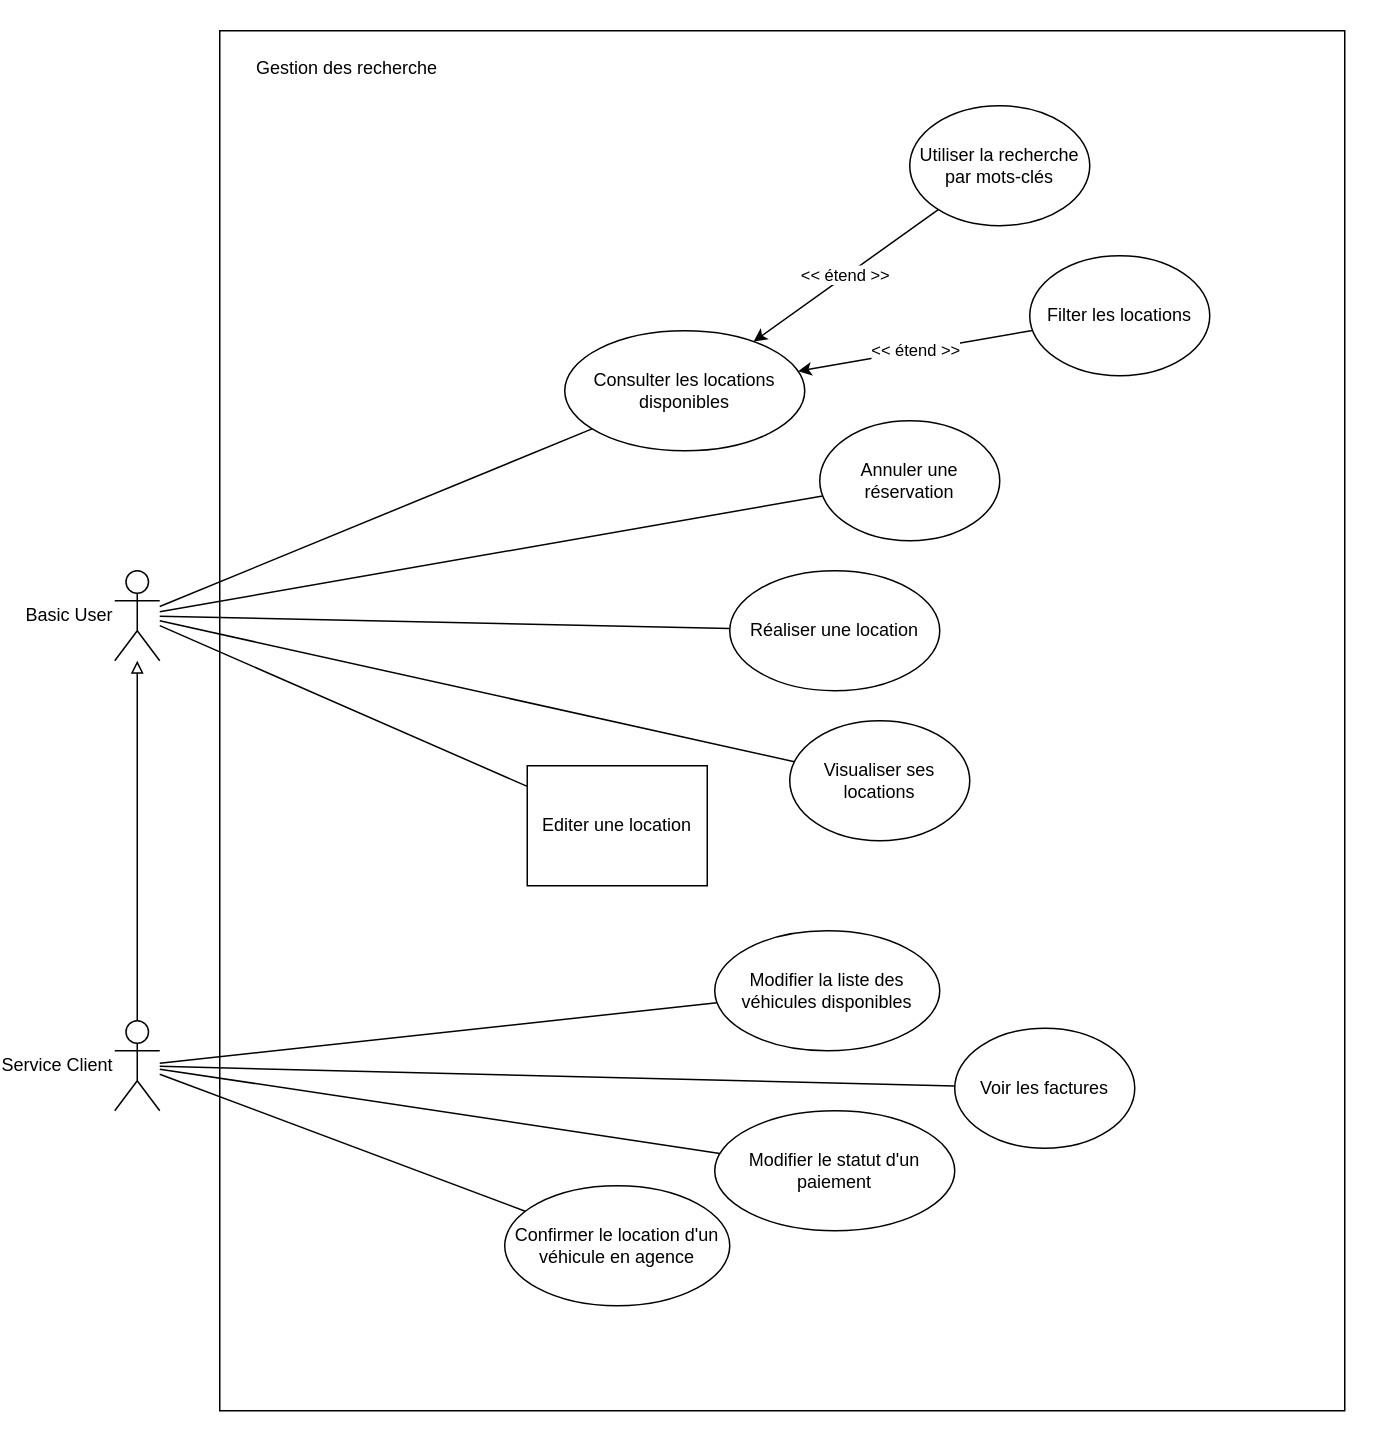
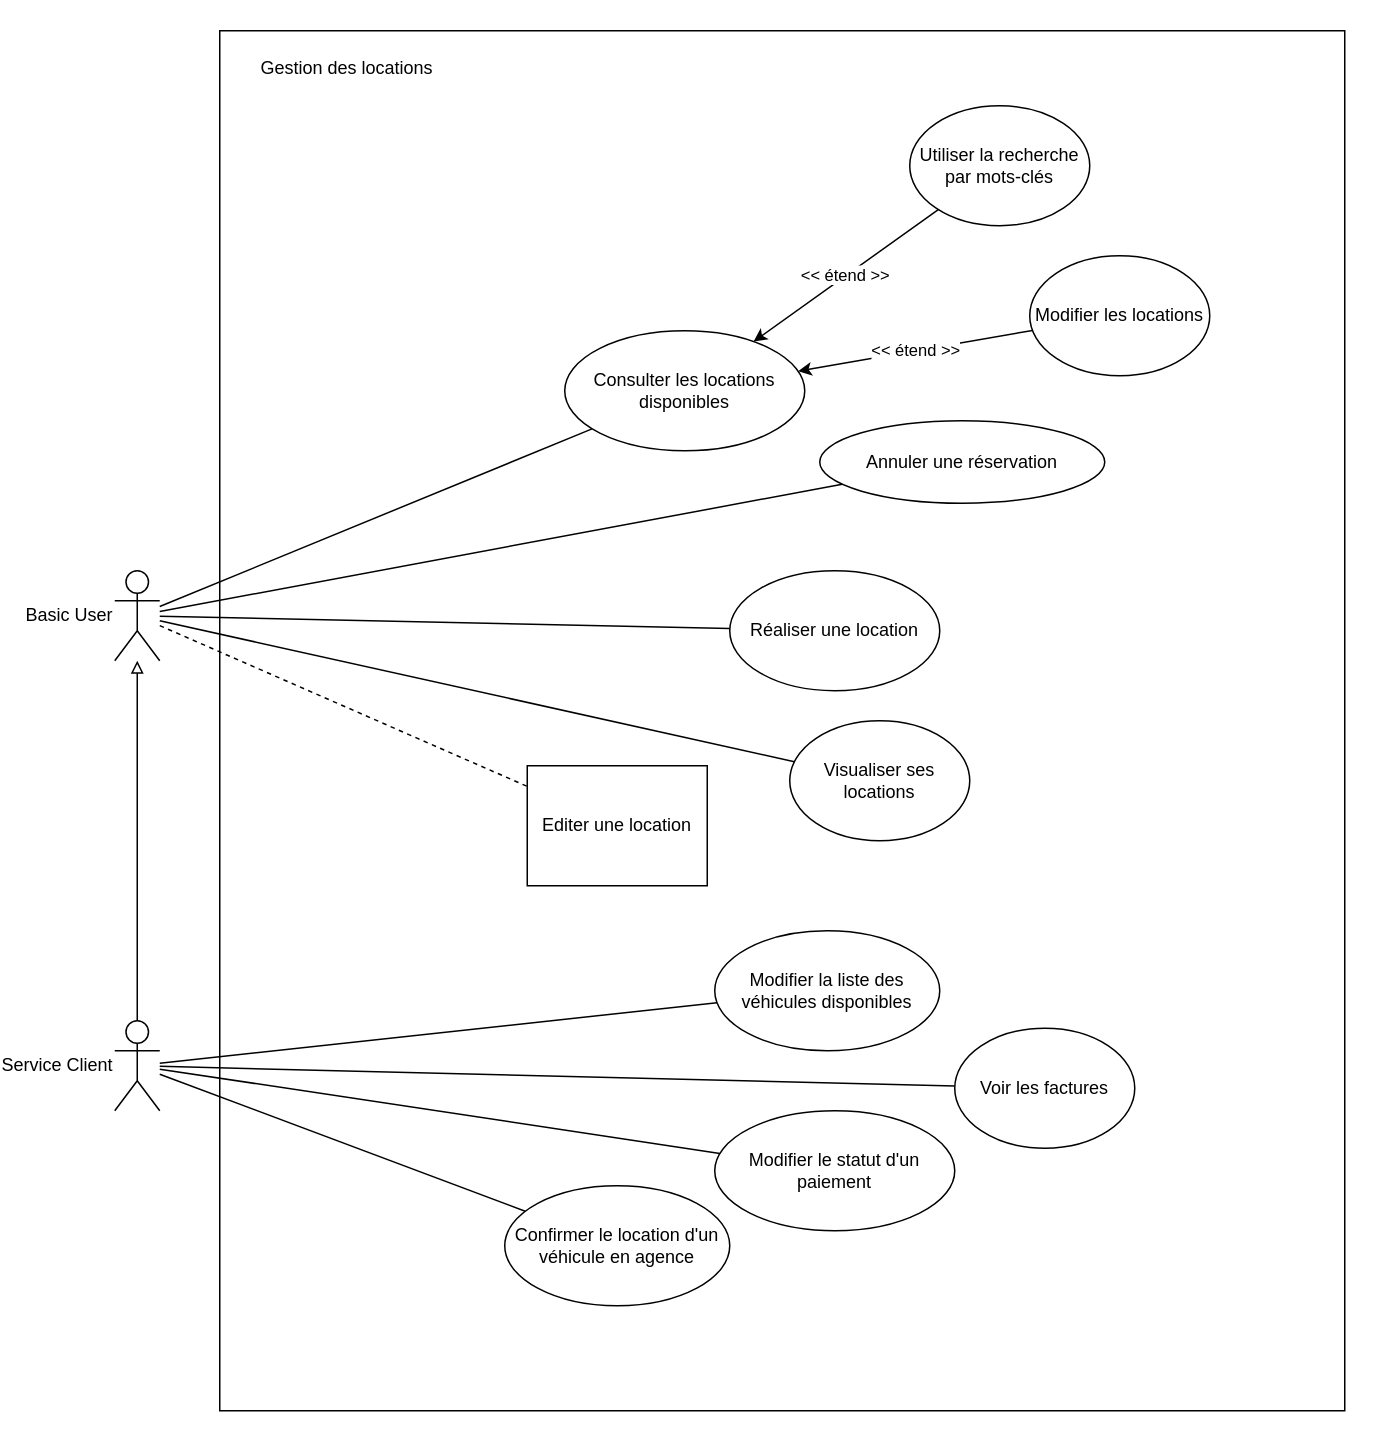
node "Gestion des recherche": label "Gestion des recherche" -> "Gestion des locations"
node "Filter les locations": label "Filter les locations" -> "Modifier les locations"
node "Annuler une réservation": size 180x120 -> 285x83
edge "Basic User" -- "Editer une location": style solid -> dashed
